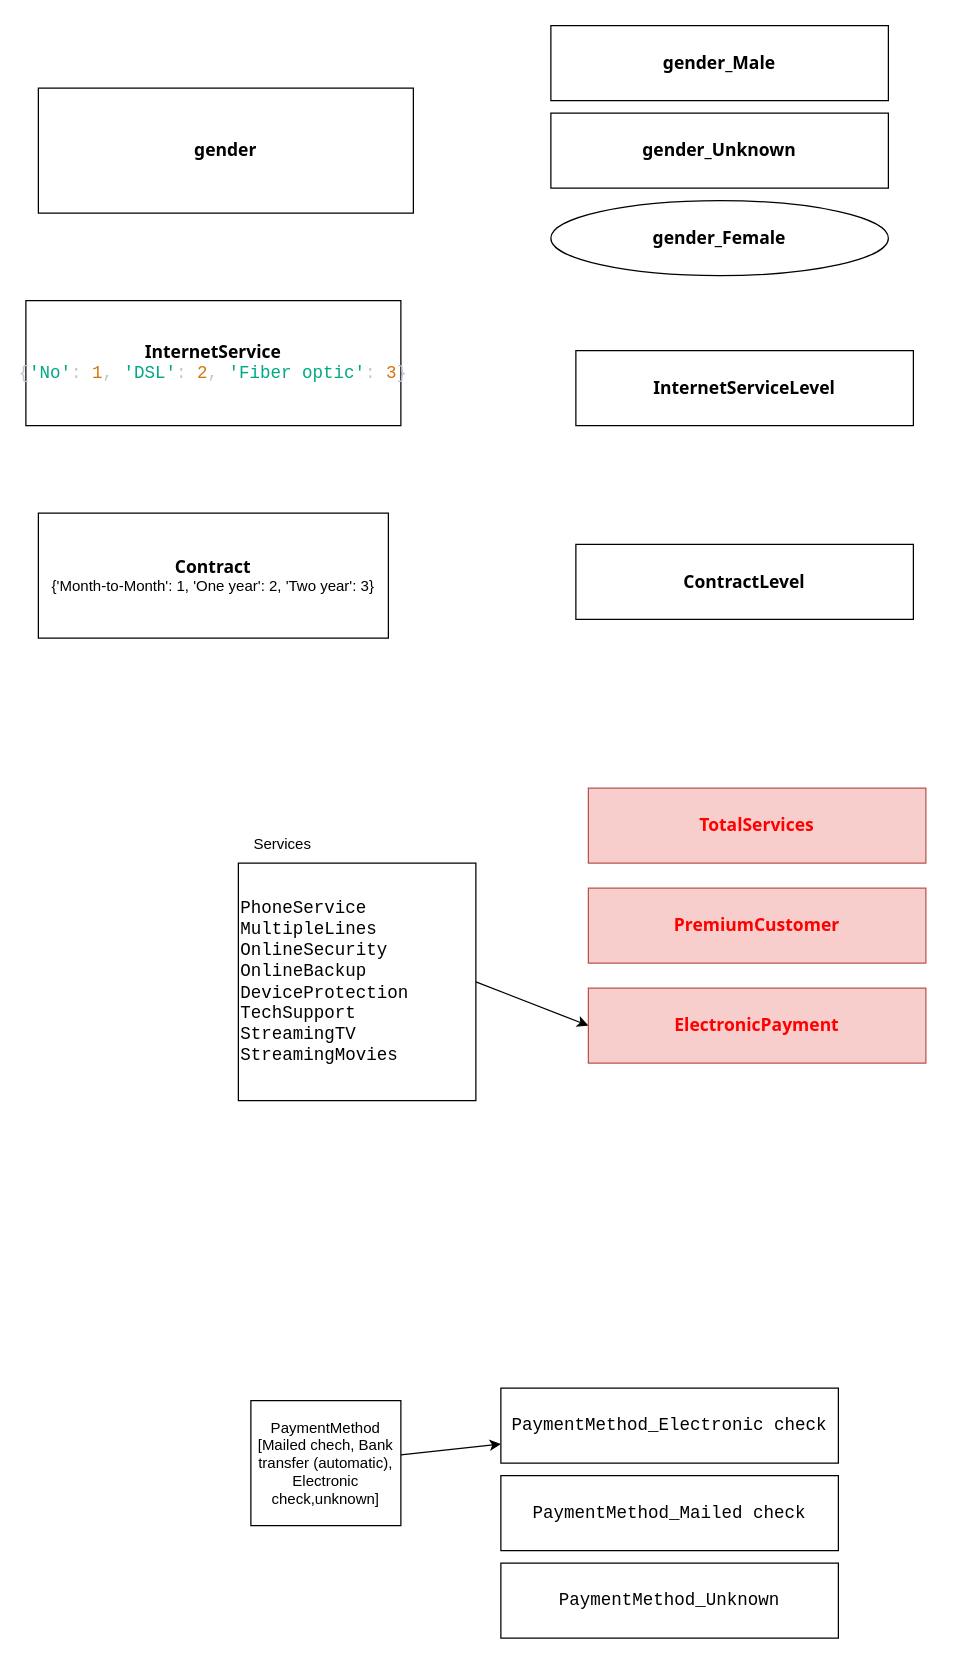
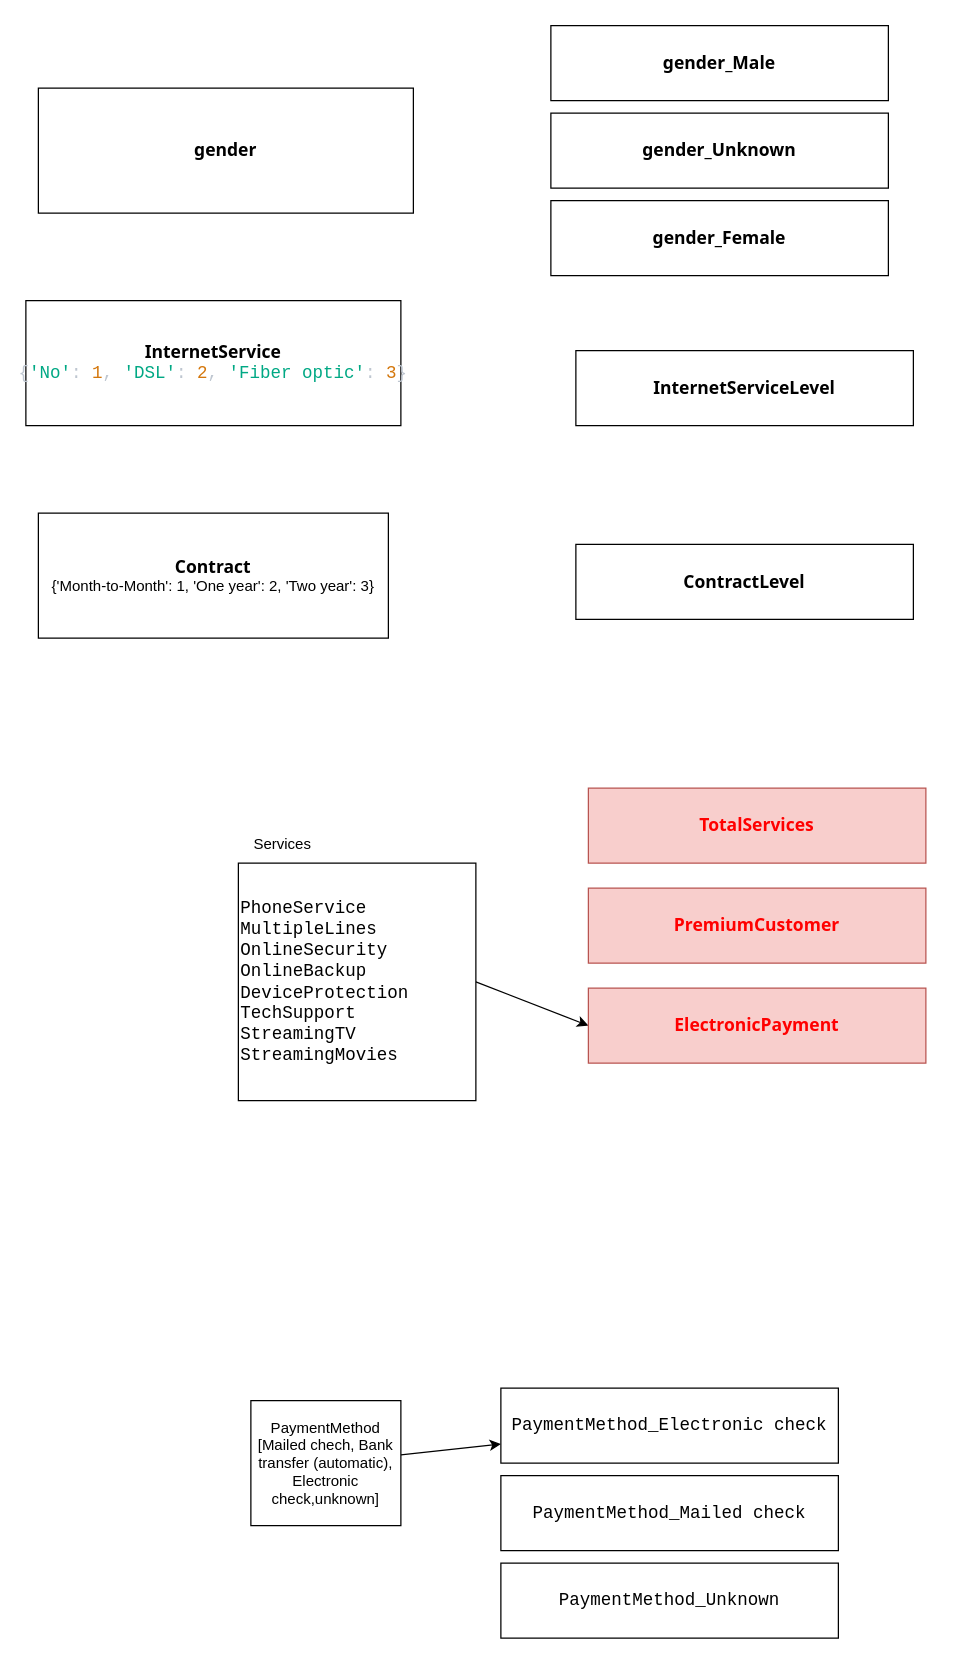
node "gender_Female": shape ellipse -> rectangle
